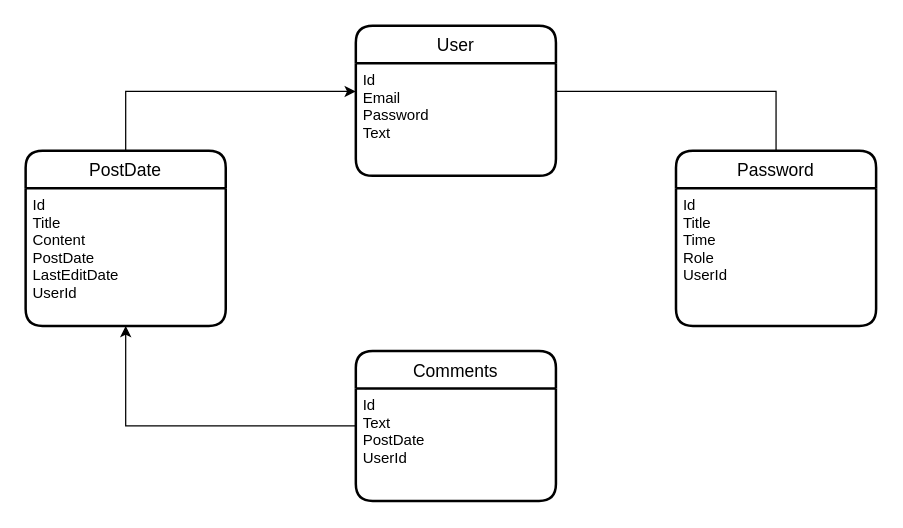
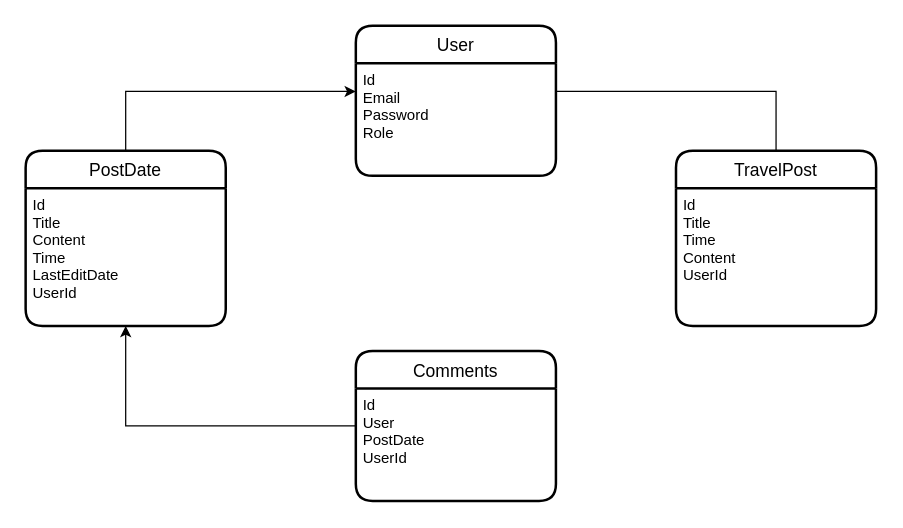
node "Id Email Password Text": label "Id Email Password Text" -> "Id Email Password Role"
node "Password": label "Password" -> "TravelPost"
node "Id Title Content PostDate LastEditDate UserId": label "Id Title Content PostDate LastEditDate UserId" -> "Id Title Content Time LastEditDate UserId"
node "Id Title Time Role UserId": label "Id Title Time Role UserId" -> "Id Title Time Content UserId"
node "Id Text PostDate UserId": label "Id Text PostDate UserId" -> "Id User PostDate UserId"
